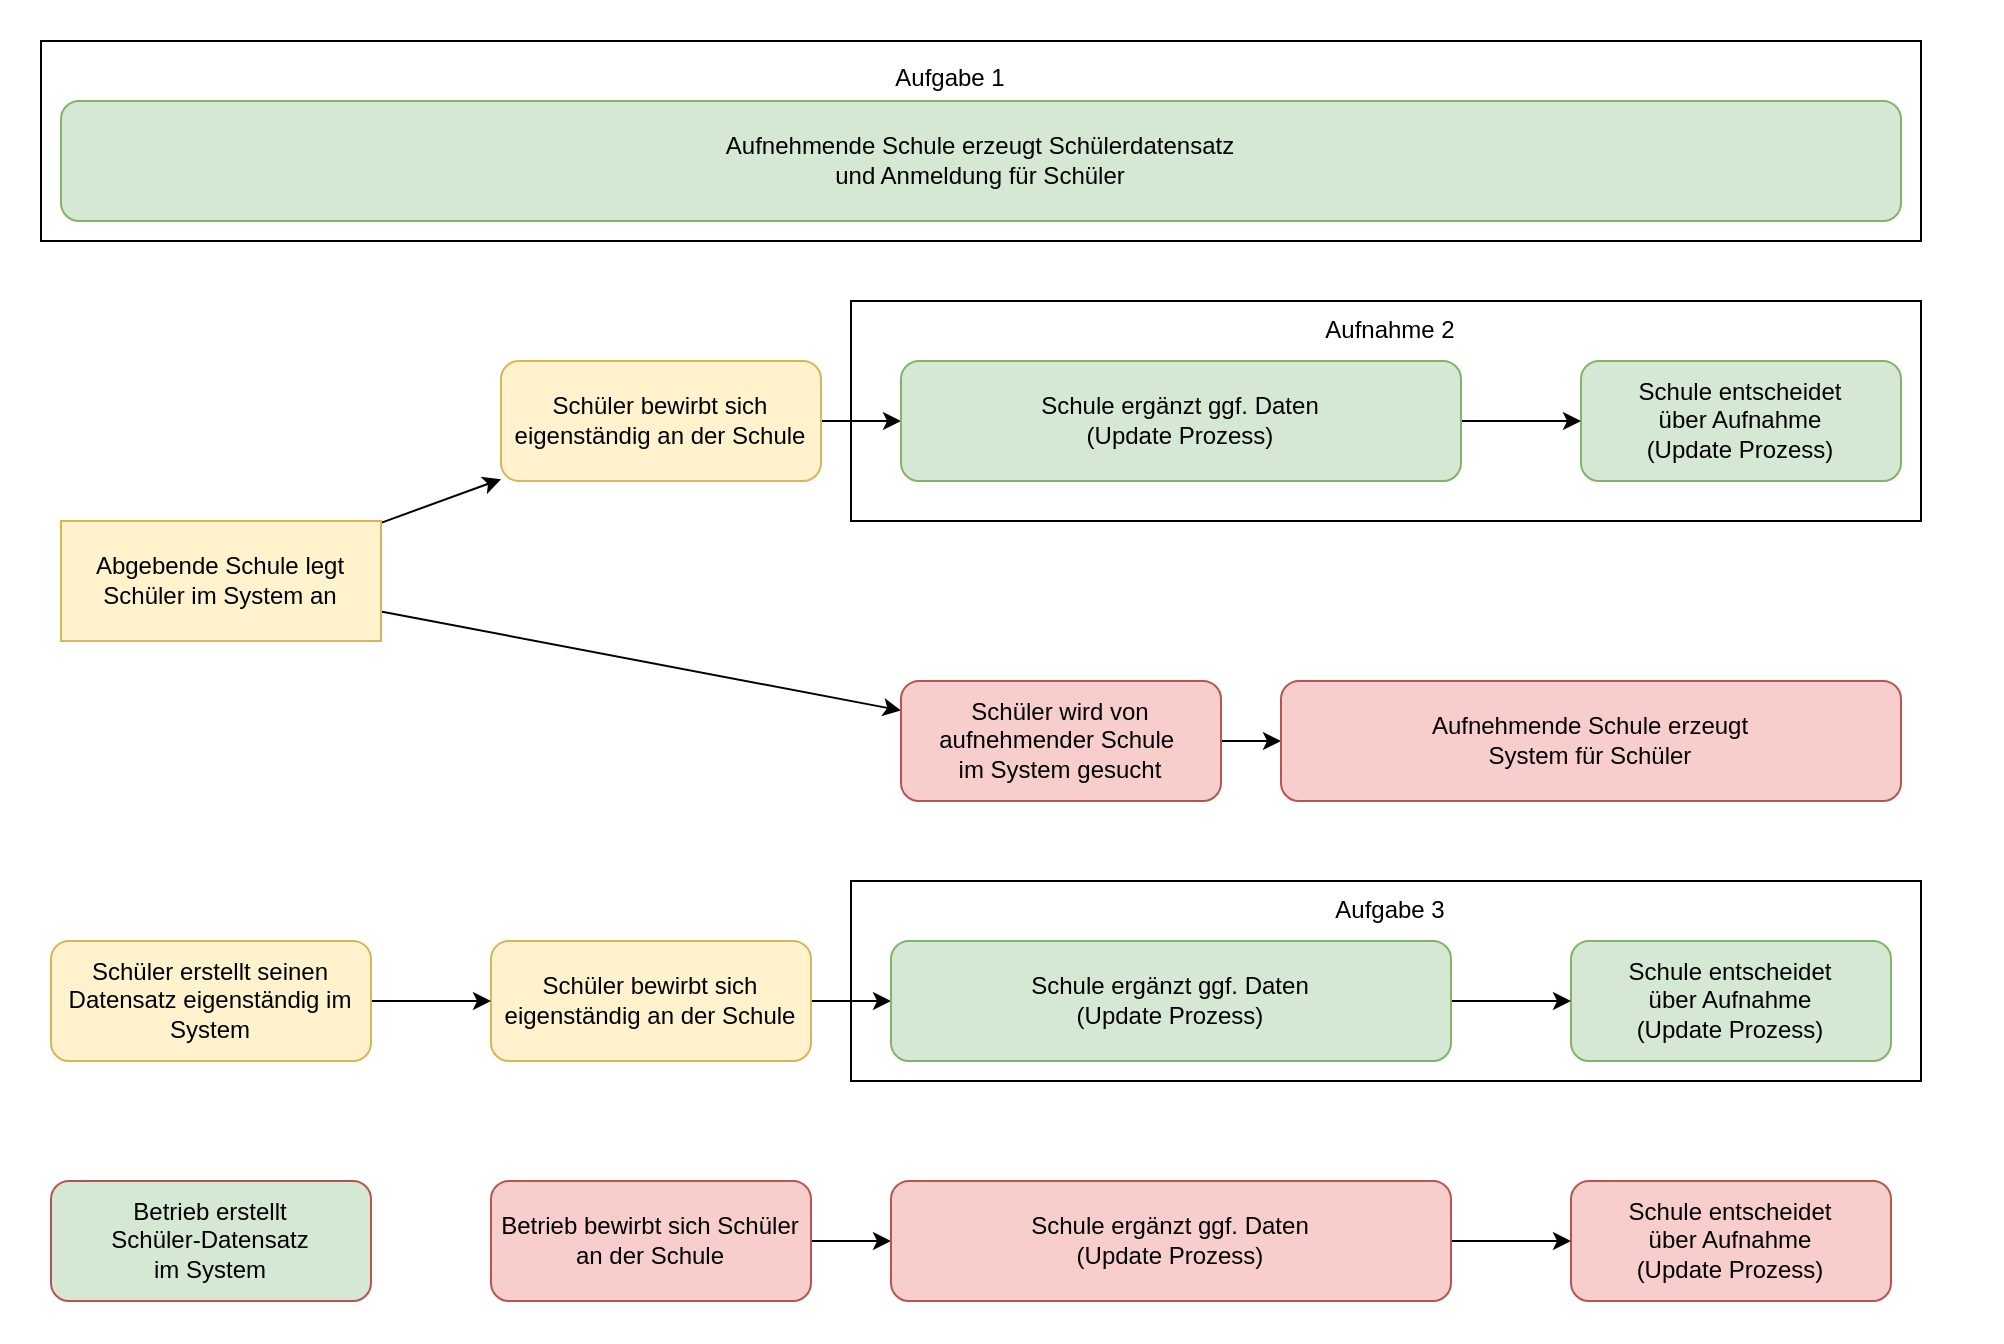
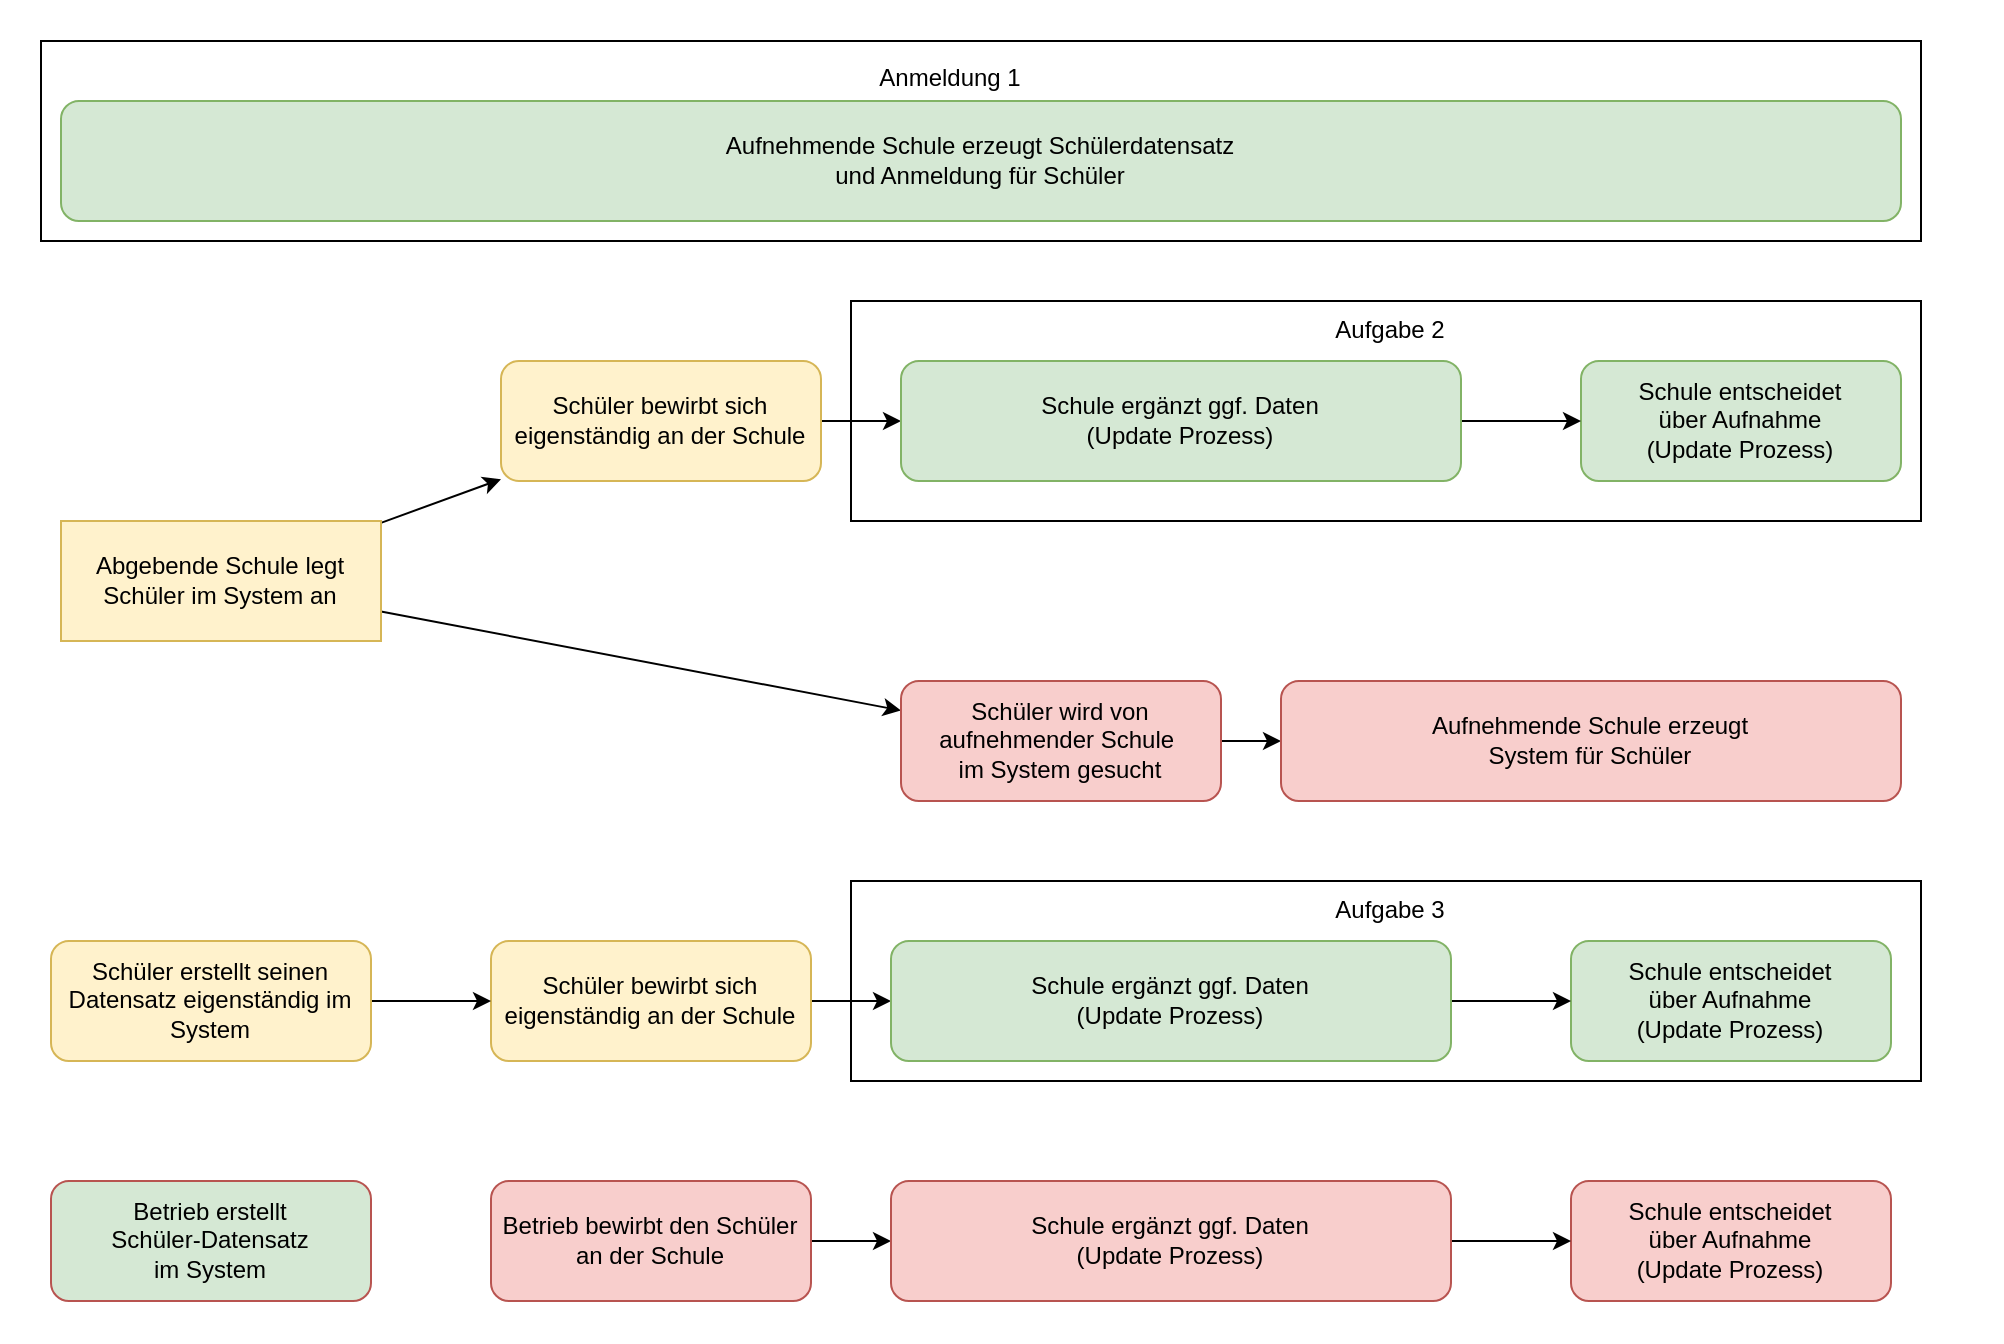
node "Aufgabe 1": label "Aufgabe 1" -> "Anmeldung 1"
node "Aufnahme 2": label "Aufnahme 2" -> "Aufgabe 2"
node "Betrieb bewirbt sich Schüler an der Schule": label "Betrieb bewirbt sich Schüler an der Schule" -> "Betrieb bewirbt den Schüler an der Schule"
